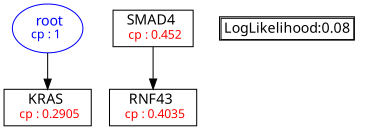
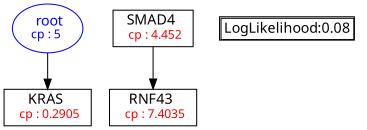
node "root": text "cp : 1" -> "cp : 5"
node "SMAD4": text "cp : 0.452" -> "cp : 4.452"
node "RNF43": text "cp : 0.4035" -> "cp : 7.4035"
